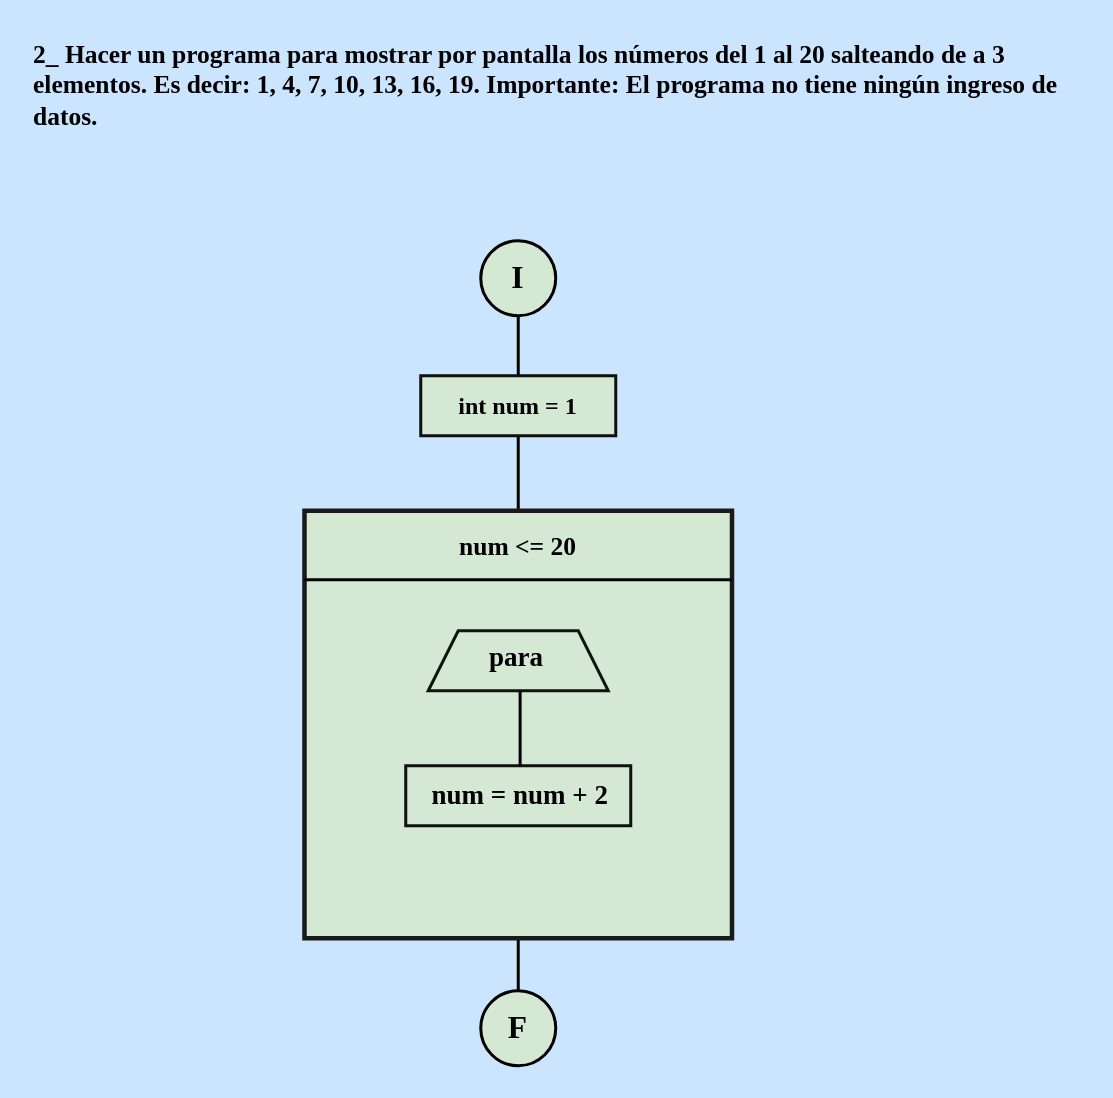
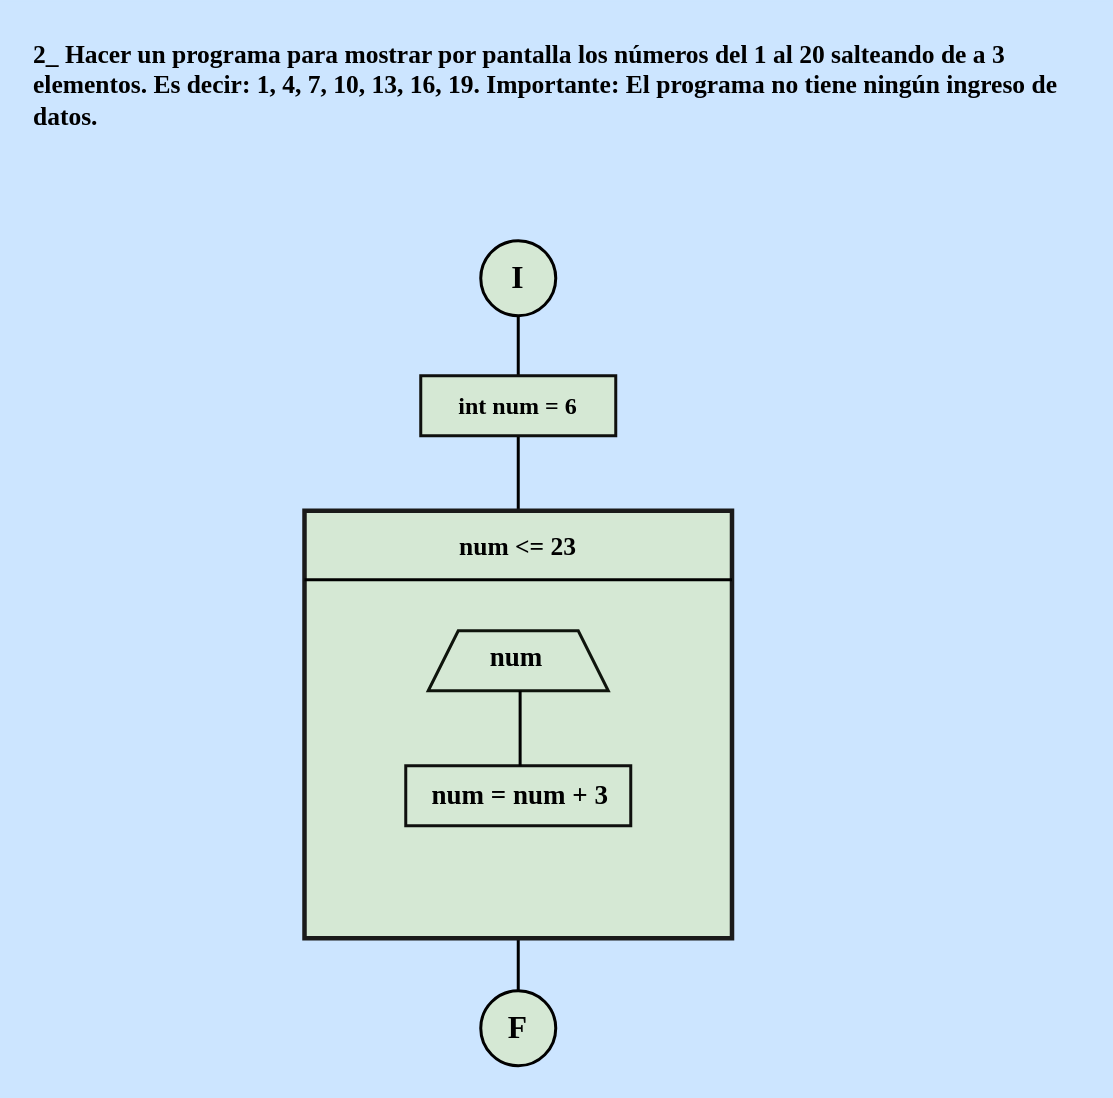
node "int num = 1": label "int num = 1" -> "int num = 6"
node "num <= 20": label "num <= 20" -> "num <= 23"
node "para": label "para" -> "num"
node "num = num + 2": label "num = num + 2" -> "num = num + 3"
